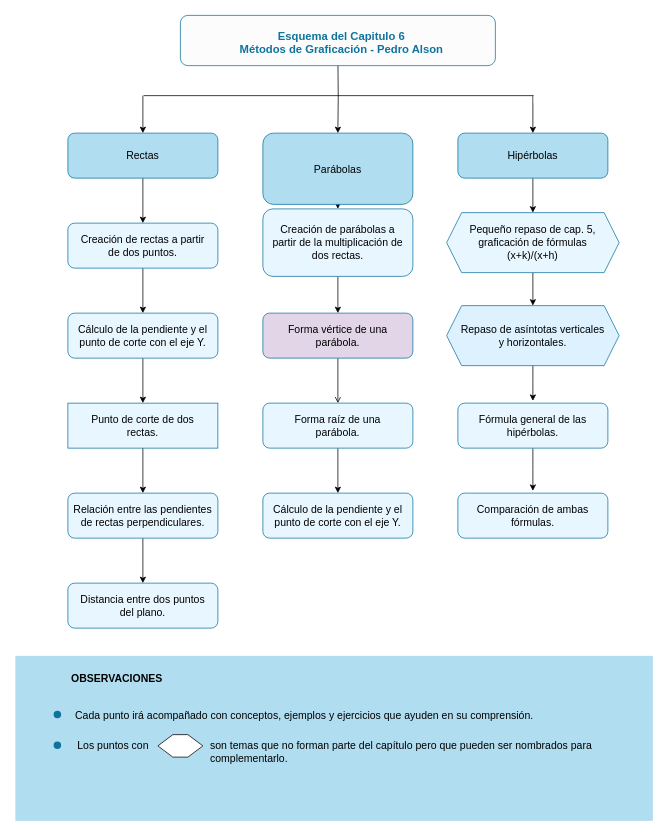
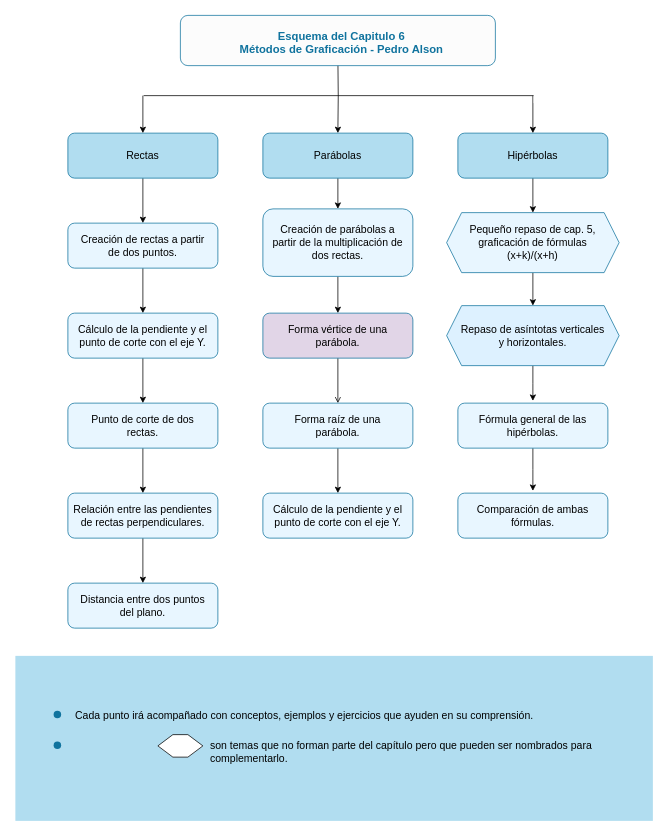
node "Parábolas": size 150x71 -> 150x45
node "Punto de corte de dos rectas.": shape rectangle -> rounded rectangle
node "OBSERVACIONES": removed
node "Los puntos con": removed
